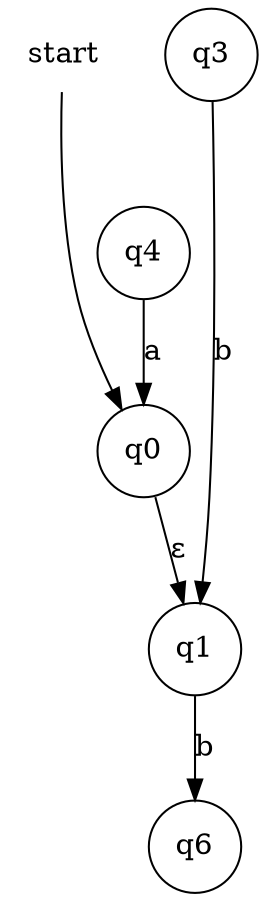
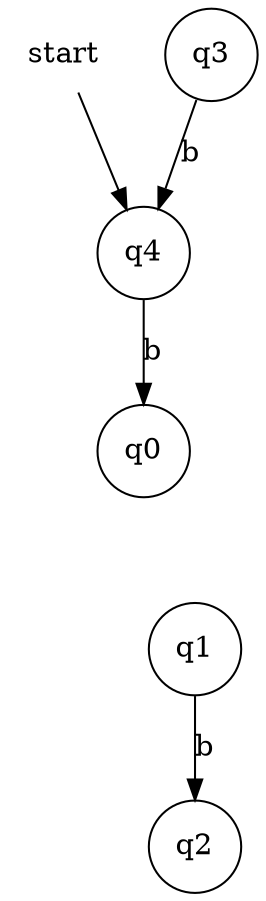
edge "start" -> "q0": now "start" -> "q4"
edge "q3" -> "q1": now "q3" -> "q4"
edge "q4" -> "q0": label "a" -> "b"
edge "q0" -> "q1": removed, label "ε"
node "q6": label "q6" -> "q2"
